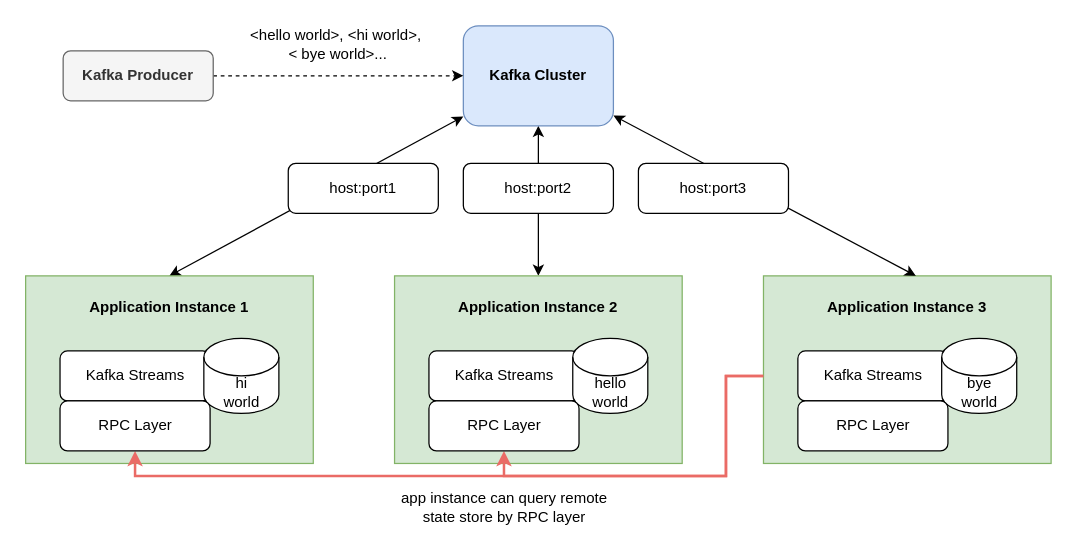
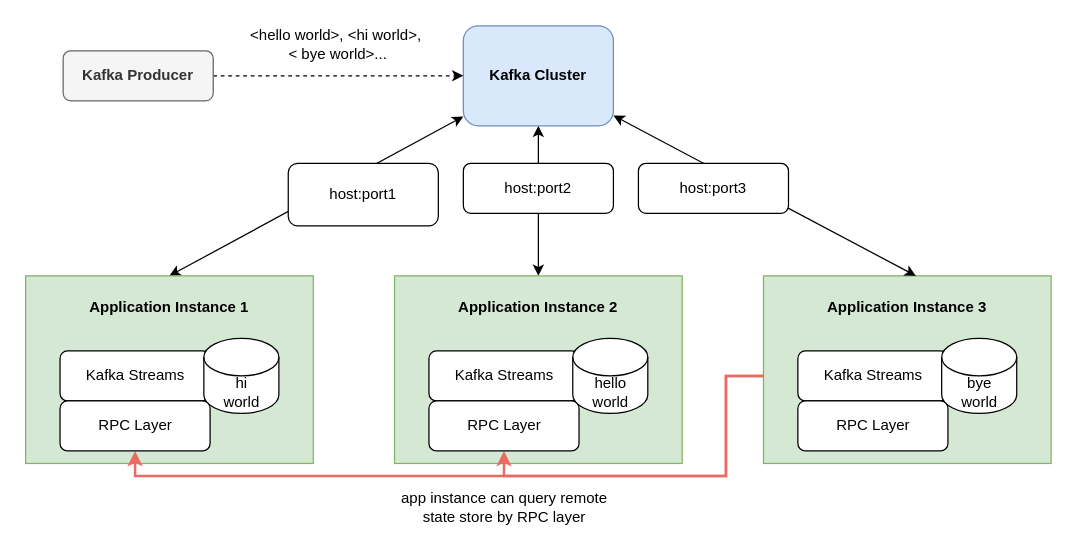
node "host:port1": size 150x50 -> 150x63
